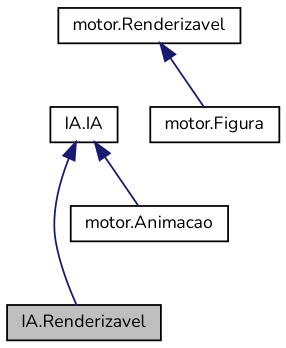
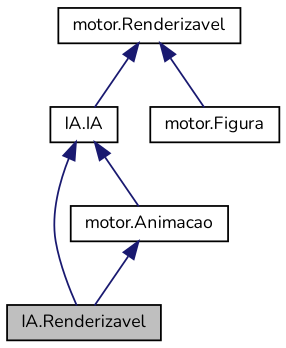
edge "IA.IA" -> "motor.Renderizavel": added
edge "IA.Renderizavel" -> "motor.Animacao": added
